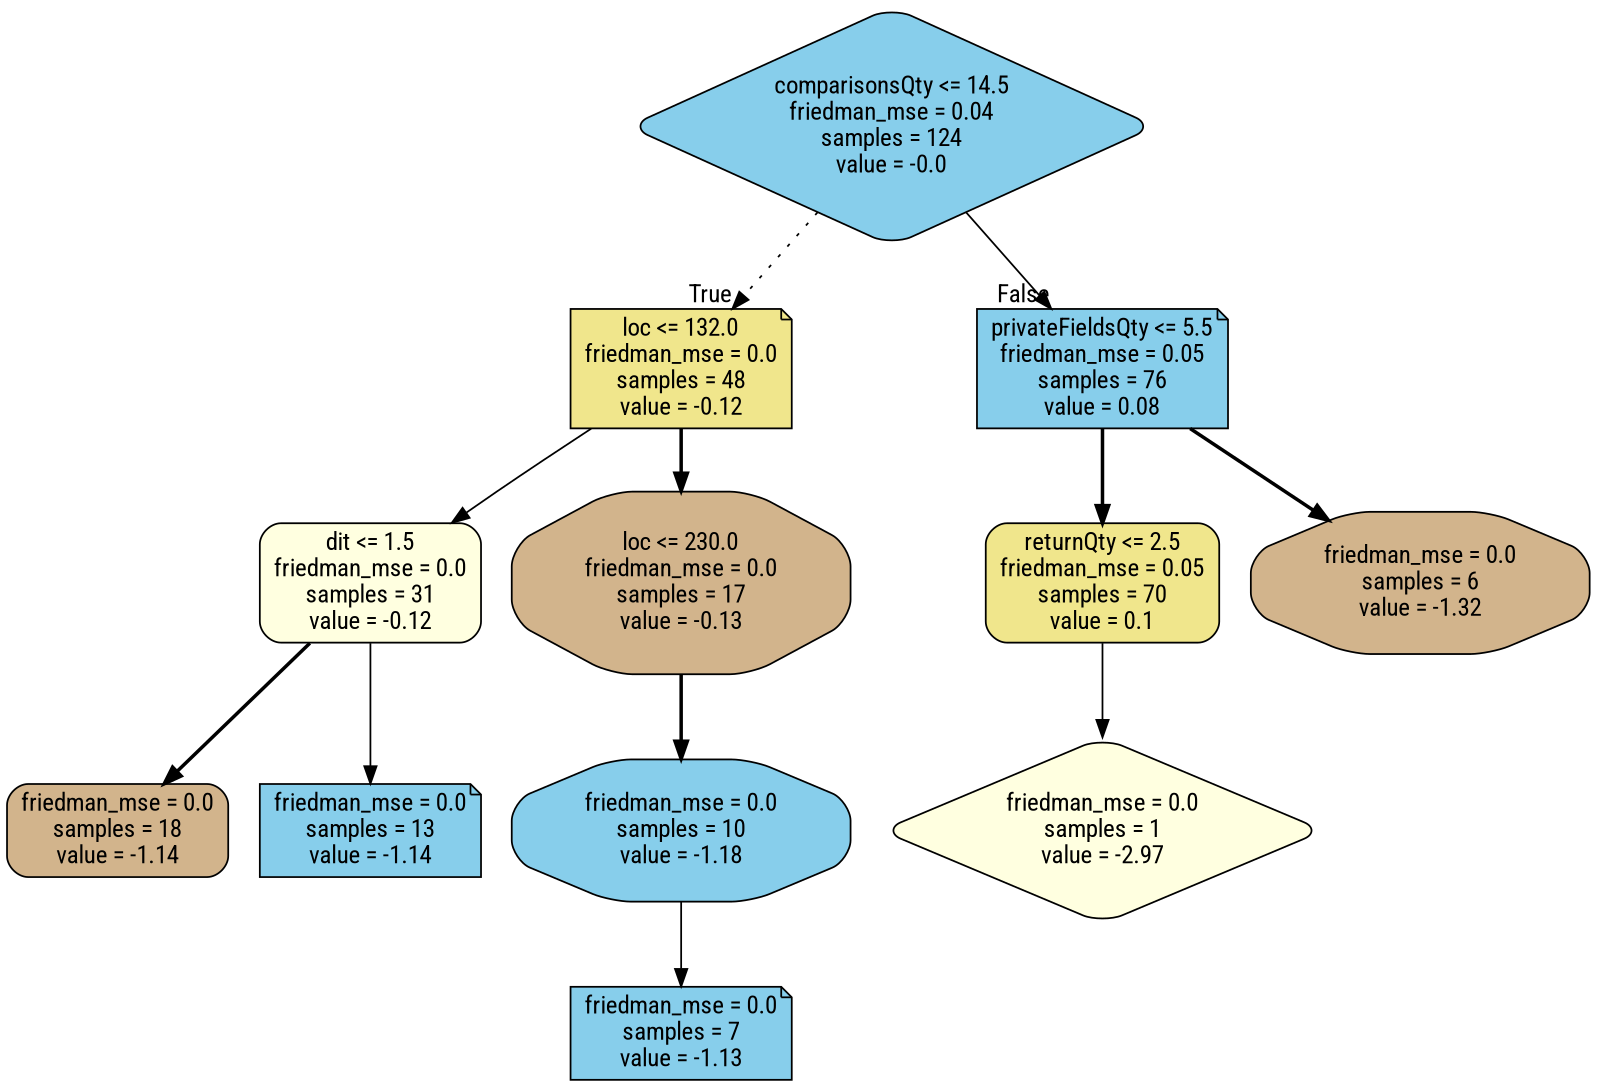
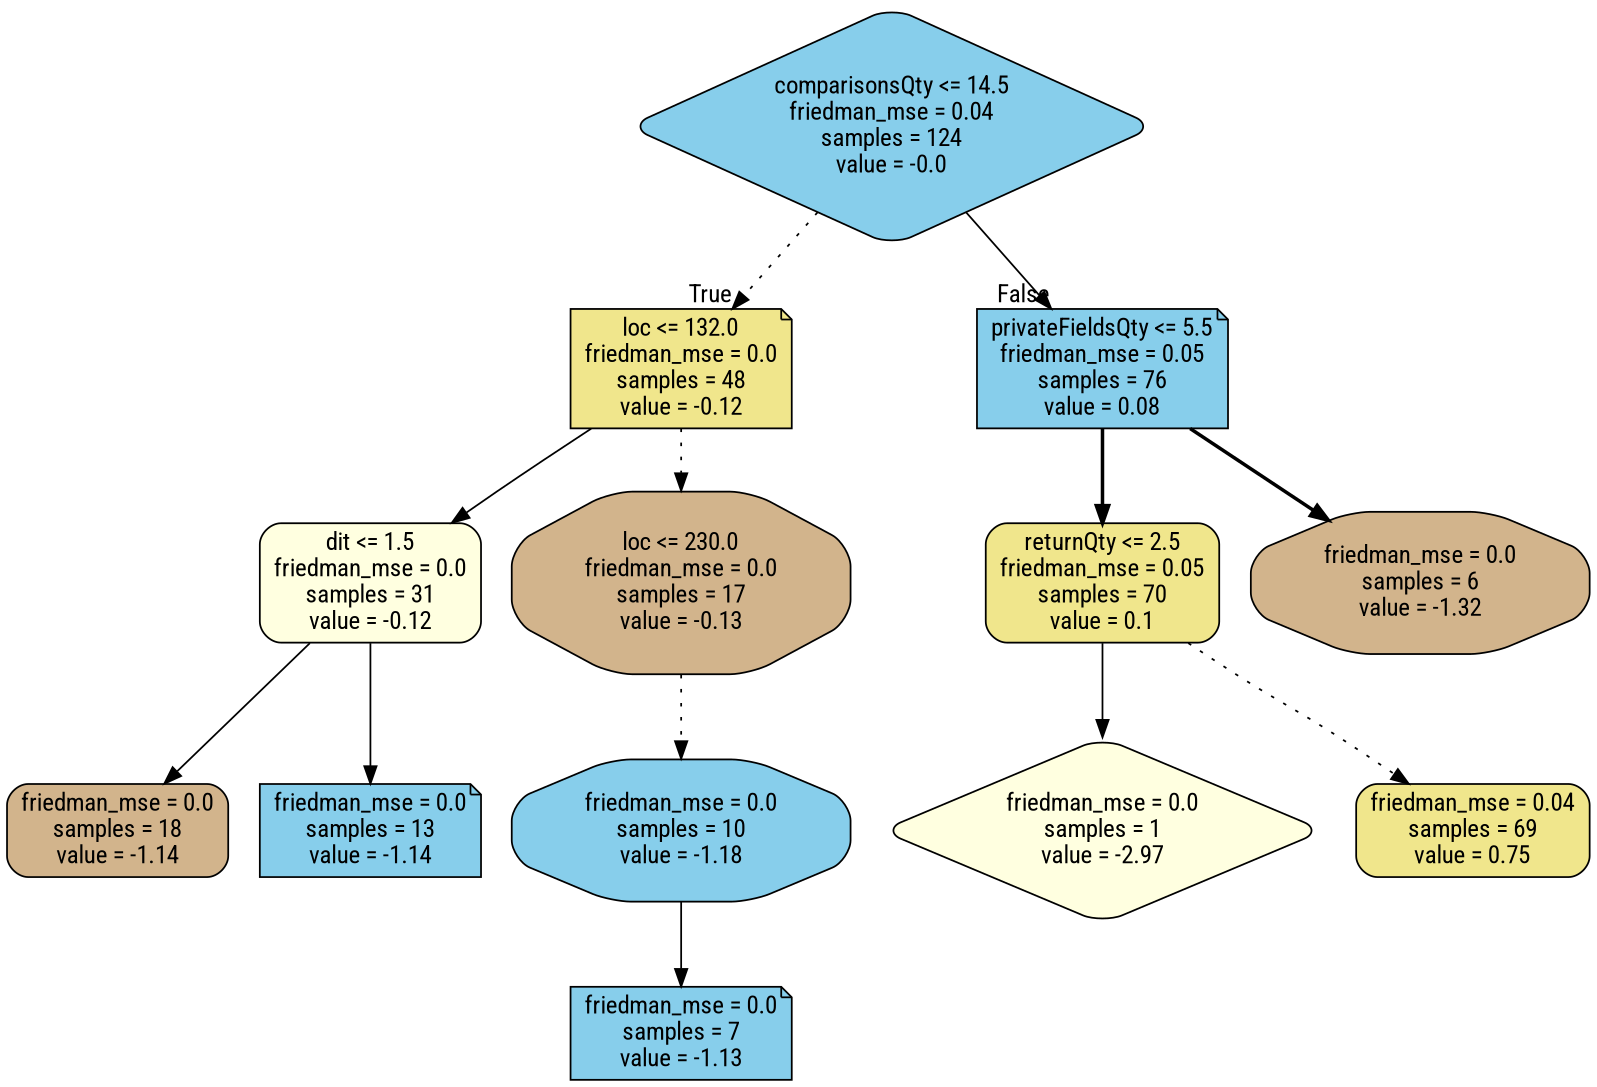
edge "loc <= 132.0 friedman_mse = 0.0 samples = 48 value = -0.12" -> "loc <= 230.0 friedman_mse = 0.0 samples = 17 value = -0.13": style bold -> dotted
edge "dit <= 1.5 friedman_mse = 0.0 samples = 31 value = -0.12" -> "friedman_mse = 0.0 samples = 18 value = -1.14": style bold -> solid
edge "loc <= 230.0 friedman_mse = 0.0 samples = 17 value = -0.13" -> "friedman_mse = 0.0 samples = 10 value = -1.18": style bold -> dotted
node "friedman_mse = 0.04 samples = 69 value = 0.75": added
